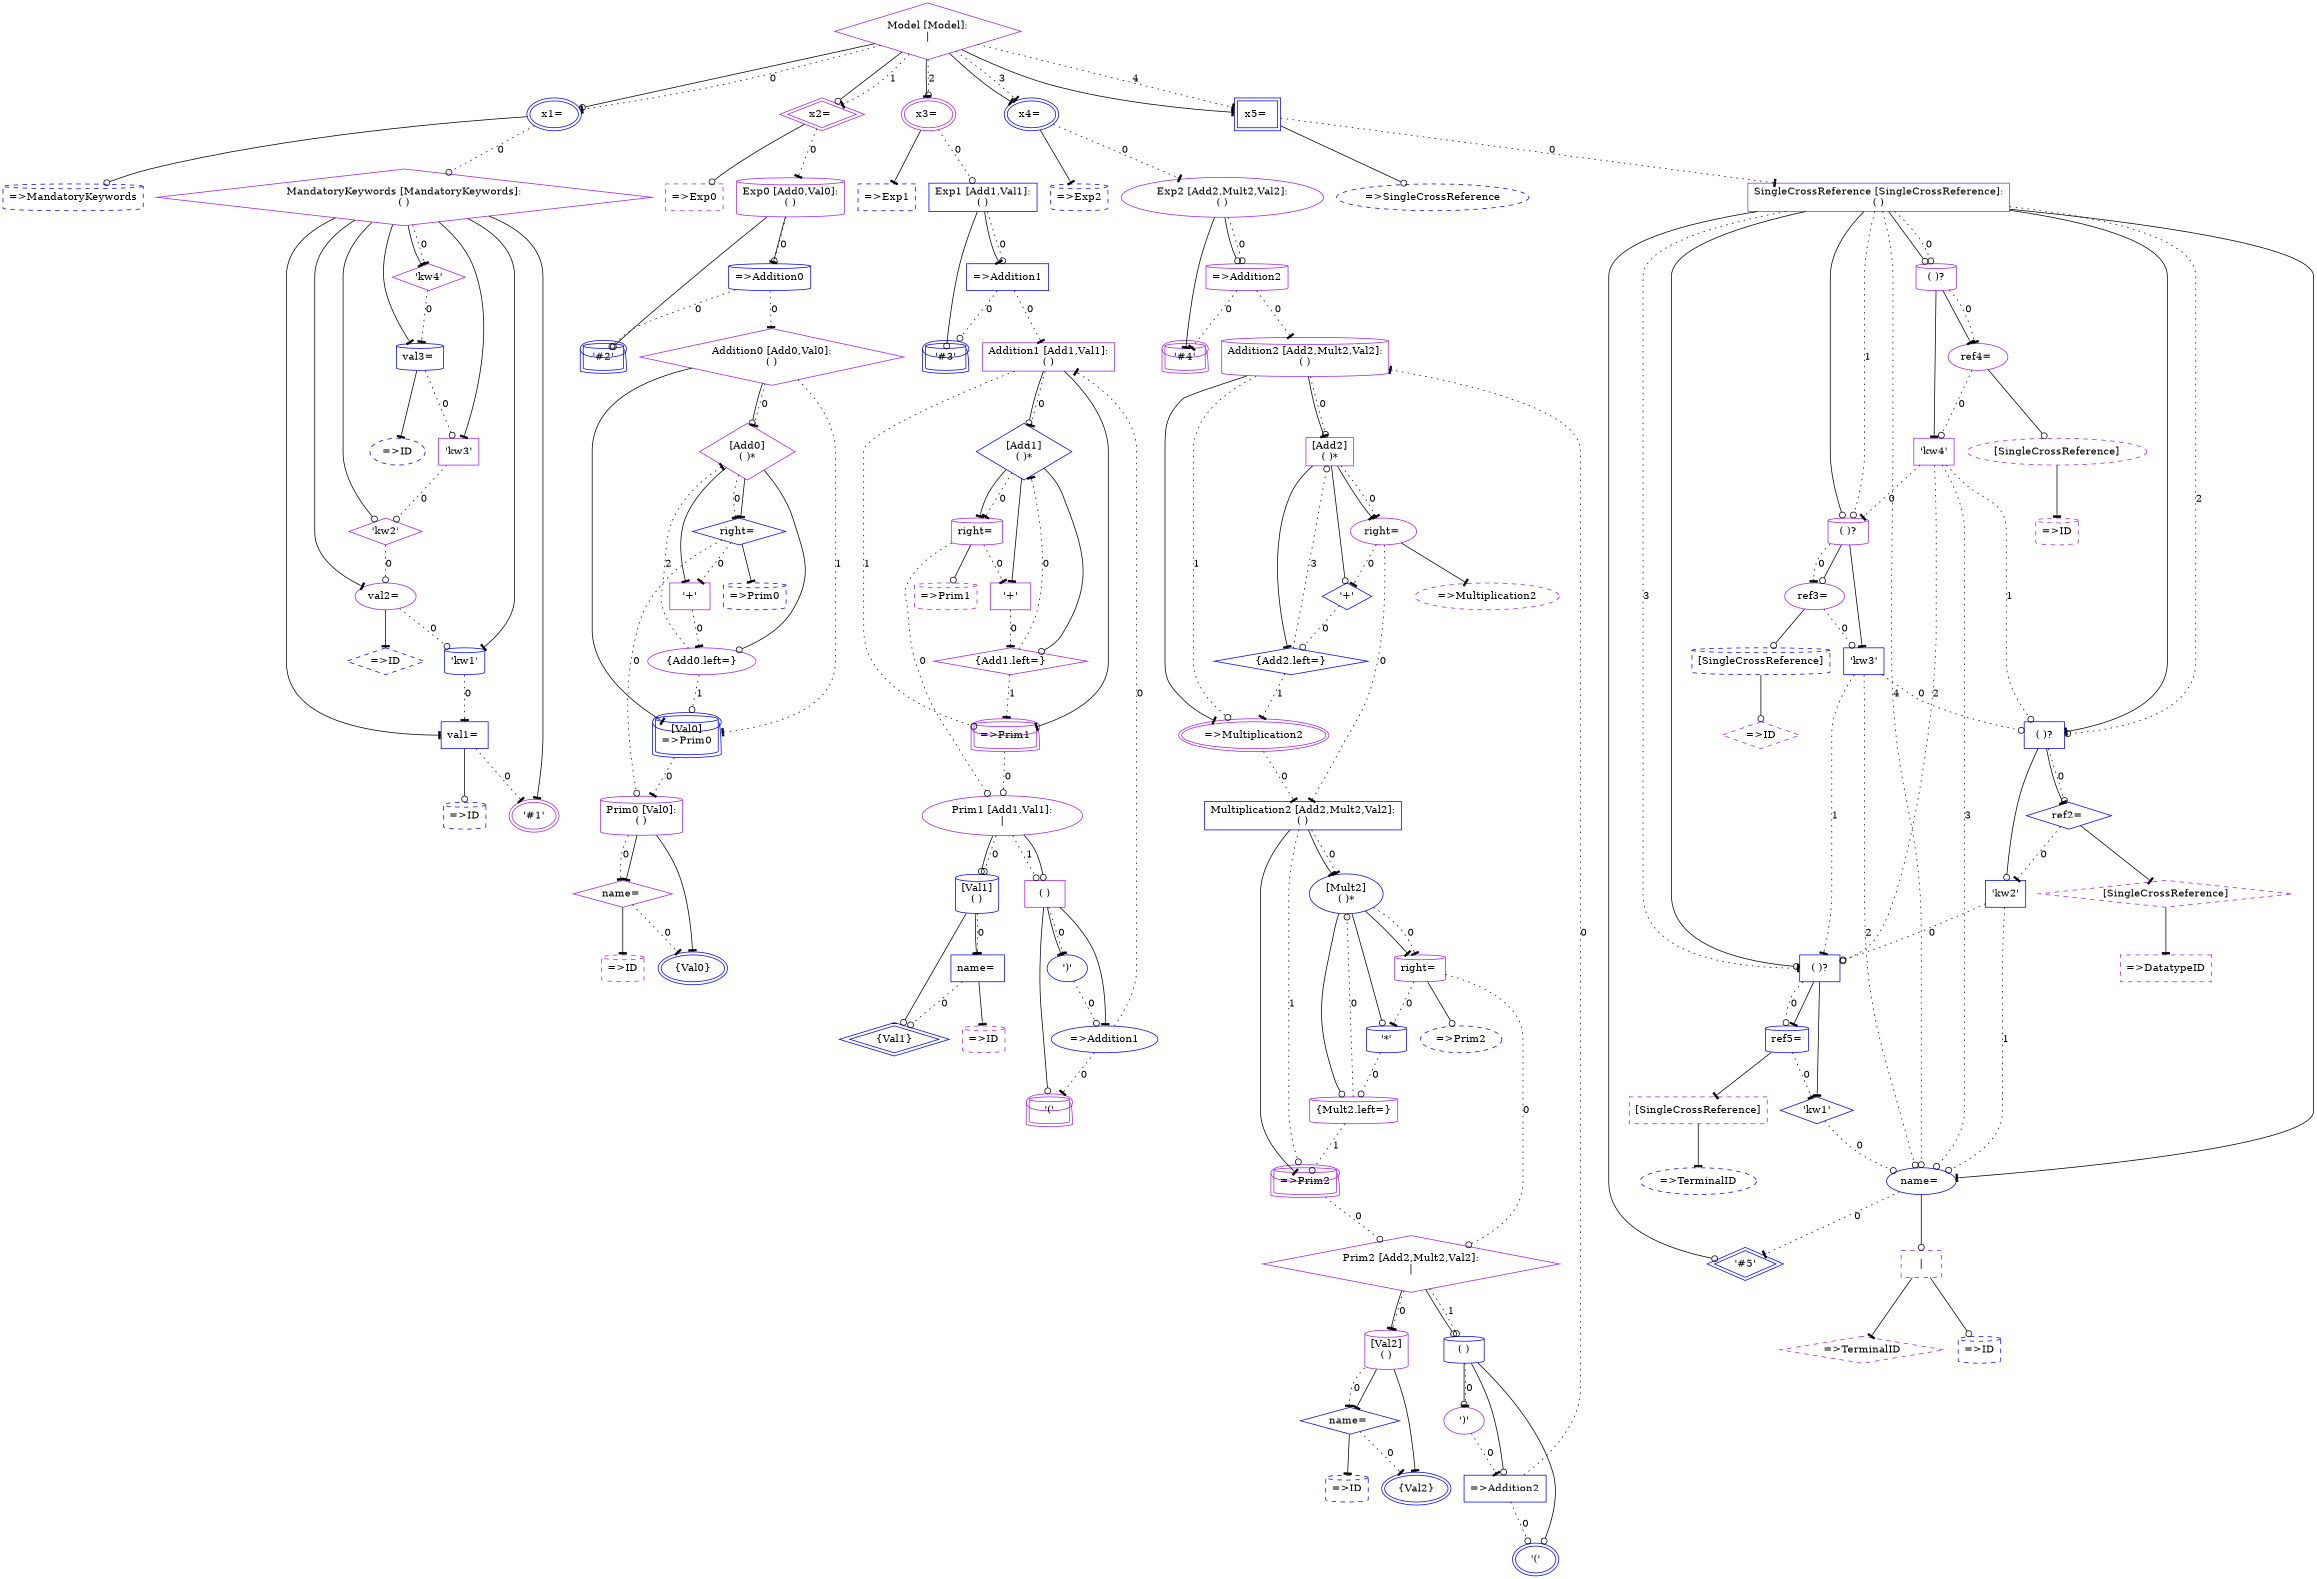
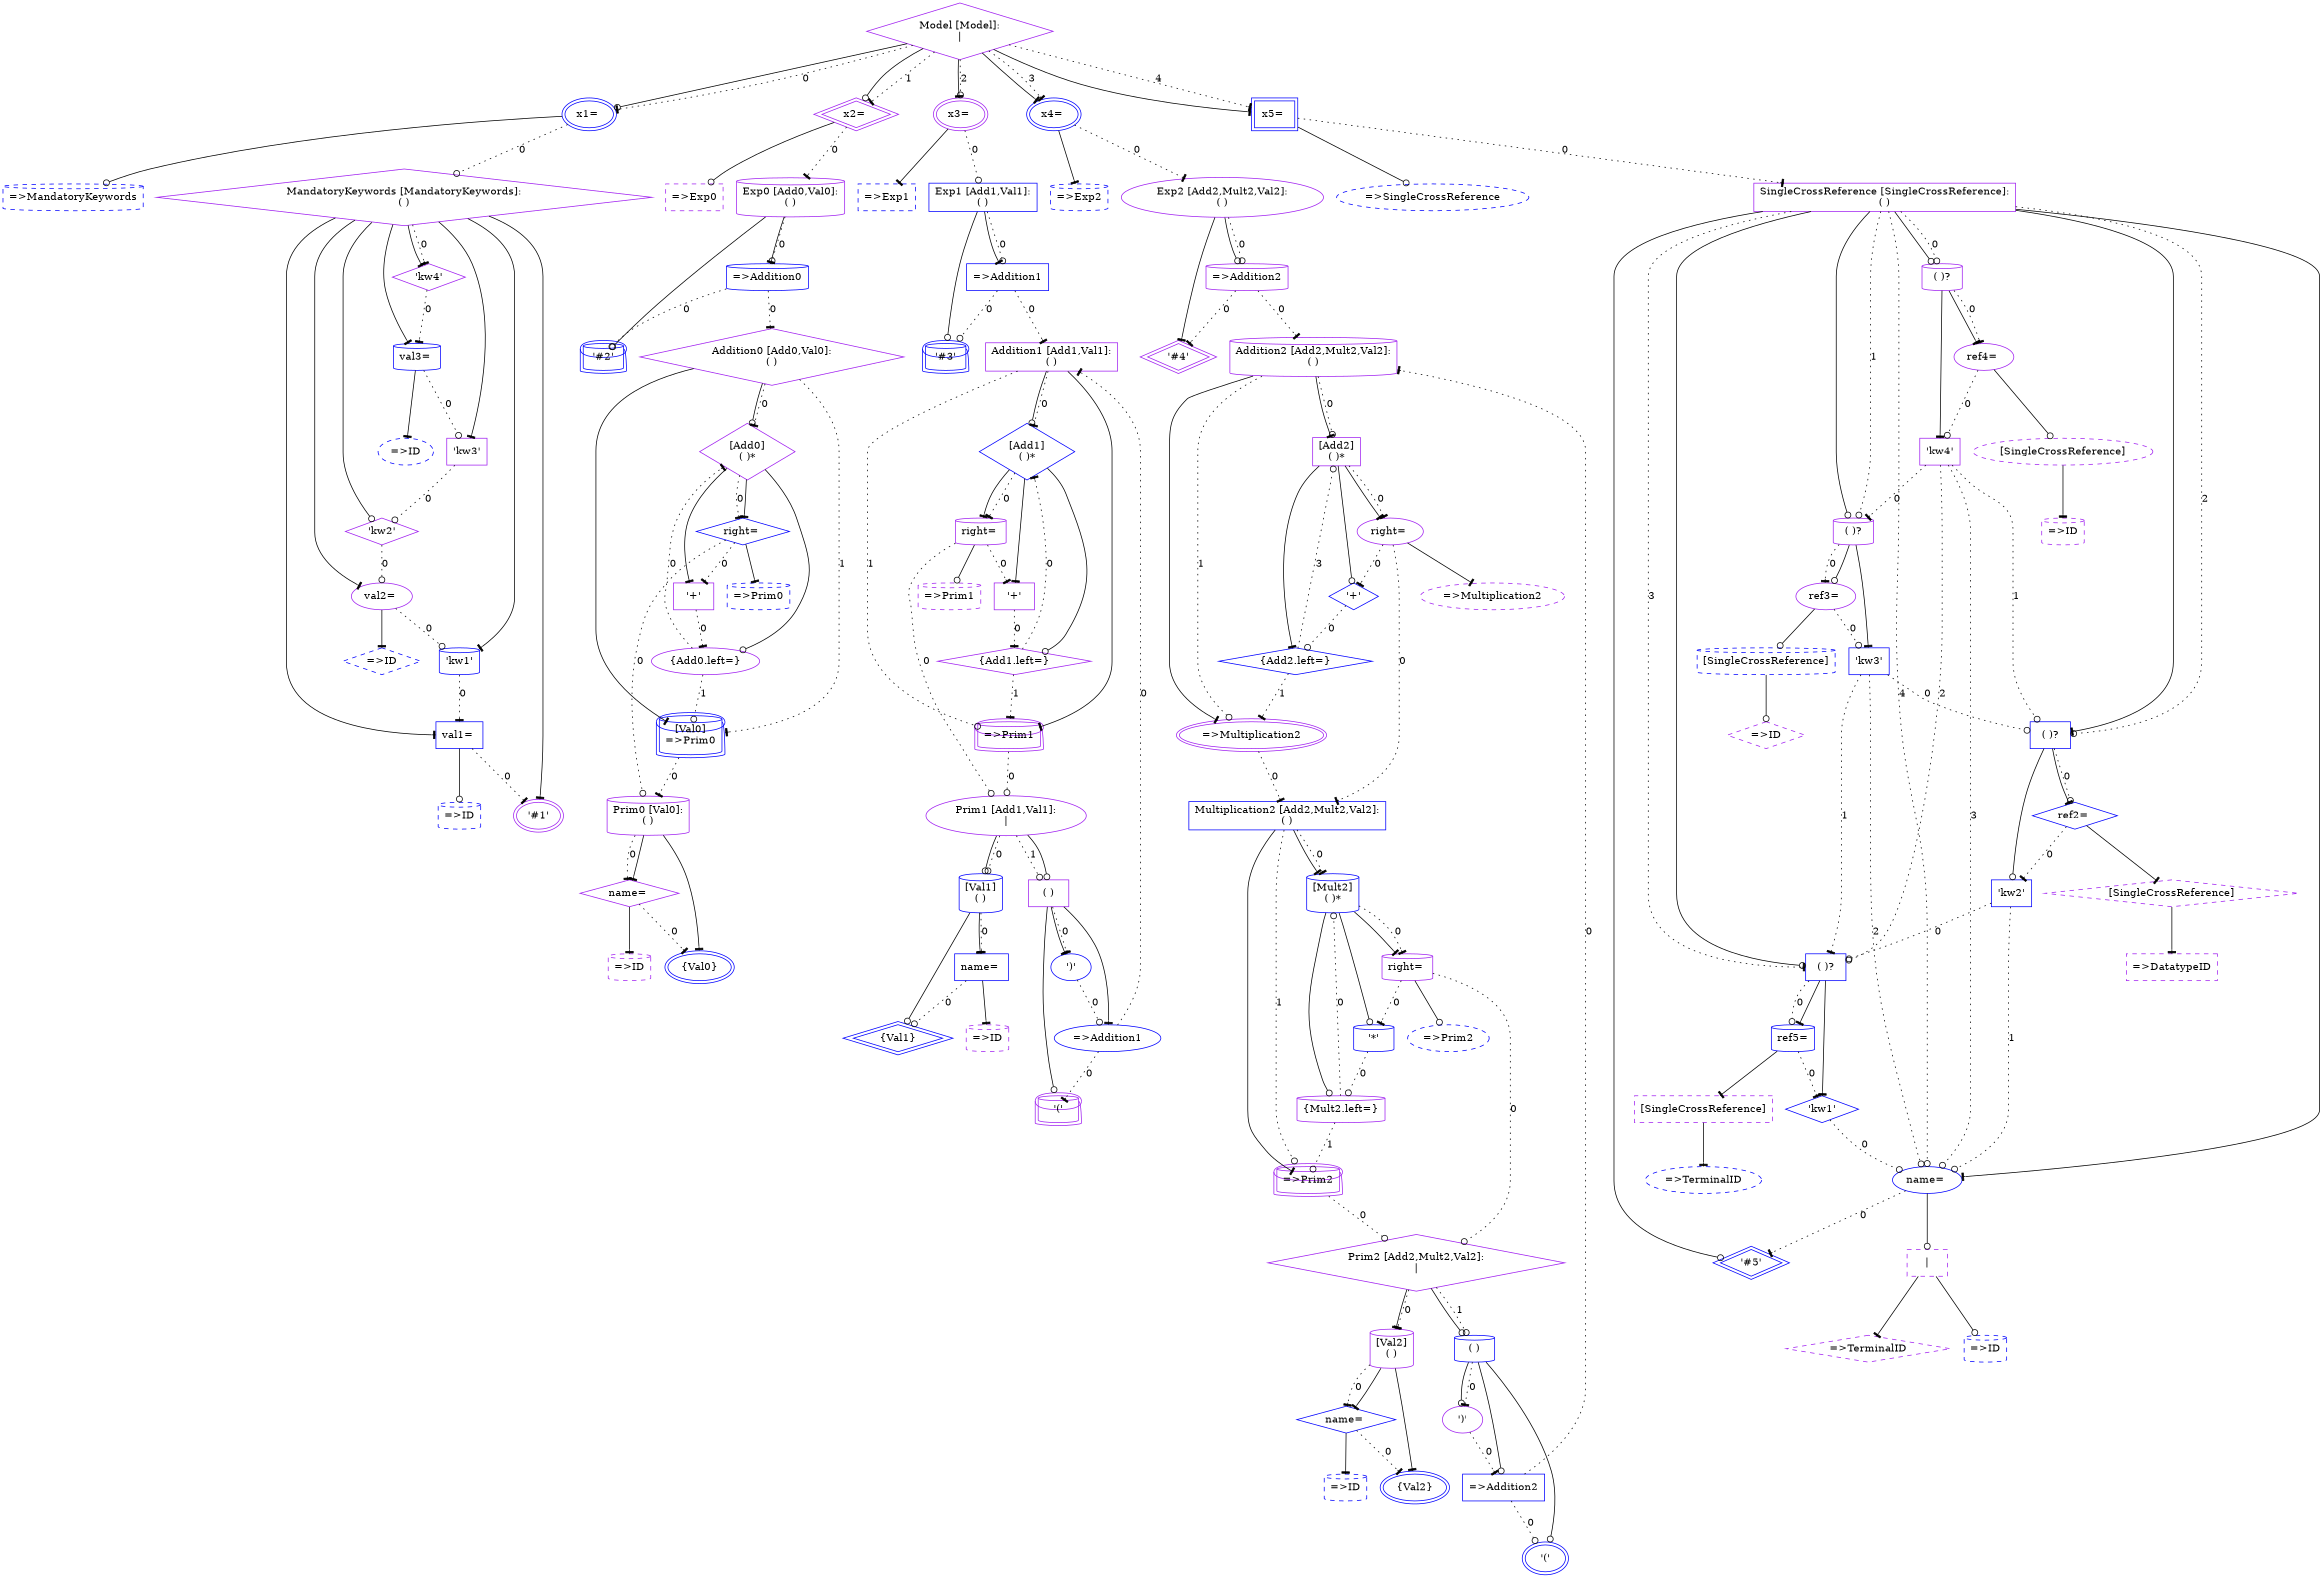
node "'#4'": shape cylinder -> diamond
edge "{Add0.left=}" -> "[Add0] ( )*": label "2" -> "0"
node "[Mult2] ( )*": shape ellipse -> cylinder
